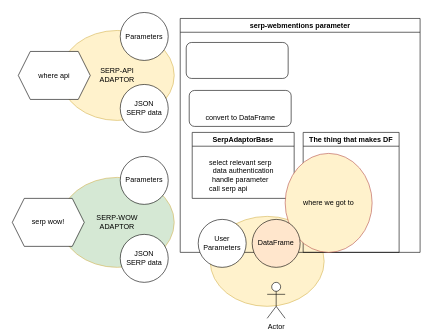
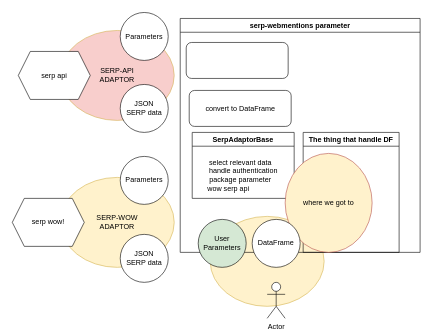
node "where api": label "where api" -> "serp api"
node "SERP-API ADAPTOR": fillcolor #fff2cc -> #f8cecc
node "convert to DataFrame": moved (240, 117) -> (240, 108)
node "The thing that makes DF": label "The thing that makes DF" -> "The thing that handle DF"
node "select relevant serp": label "select relevant serp" -> "select relevant data"
node "data authentication": label "data authentication" -> "handle authentication"
node "handle parameter": label "handle parameter" -> "package parameter"
node "call serp api": label "call serp api" -> "wow serp api"
node "SERP-WOW ADAPTOR": fillcolor #d5e8d4 -> #fff2cc
node "User Parameters": fillcolor #ffffff -> #d5e8d4
node "DataFrame": fillcolor #ffe6cc -> #ffffff
